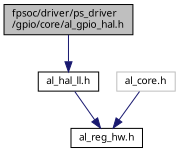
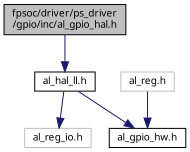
node "fpsoc/driver/ps_driver /gpio/core/al_gpio_hal.h": label "fpsoc/driver/ps_driver /gpio/core/al_gpio_hal.h" -> "fpsoc/driver/ps_driver /gpio/inc/al_gpio_hal.h"
node "al_core.h": label "al_core.h" -> "al_reg.h"
node "al_reg_io.h": added
node "al_reg_hw.h": label "al_reg_hw.h" -> "al_gpio_hw.h"
